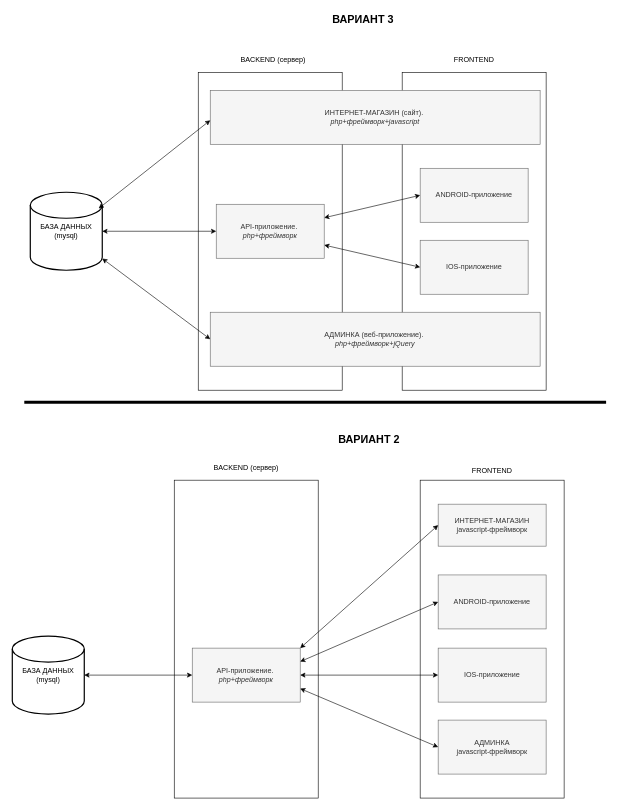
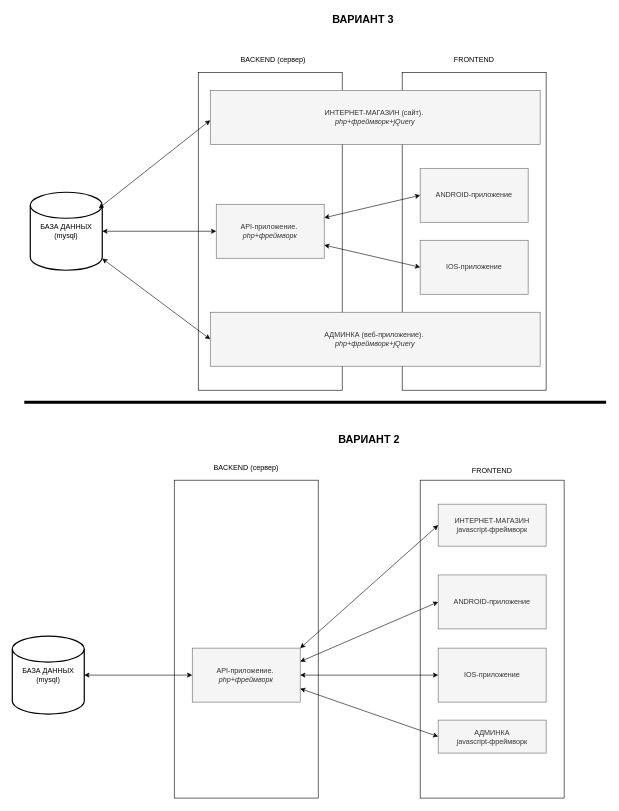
node "ИНТЕРНЕТ-МАГАЗИН (сайт). php+фреймворк+javascript": label "ИНТЕРНЕТ-МАГАЗИН (сайт). php+фреймворк+javascript" -> "ИНТЕРНЕТ-МАГАЗИН (сайт). php+фреймворк+jQuery"
node "АДМИНКА javascript-фреймворк": size 108x54 -> 108x33
